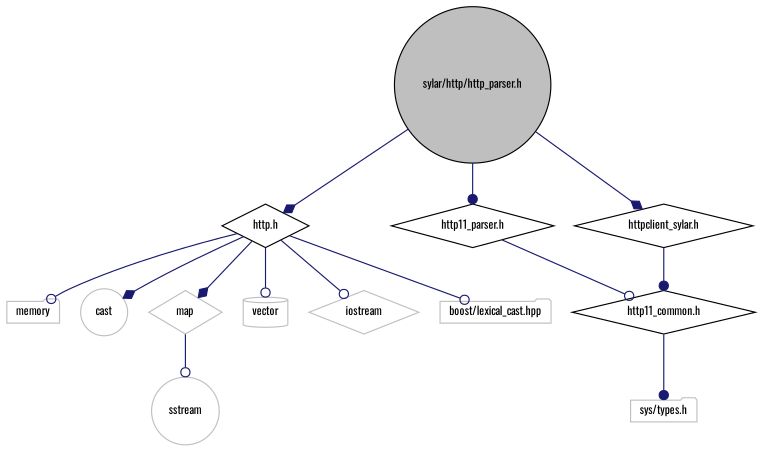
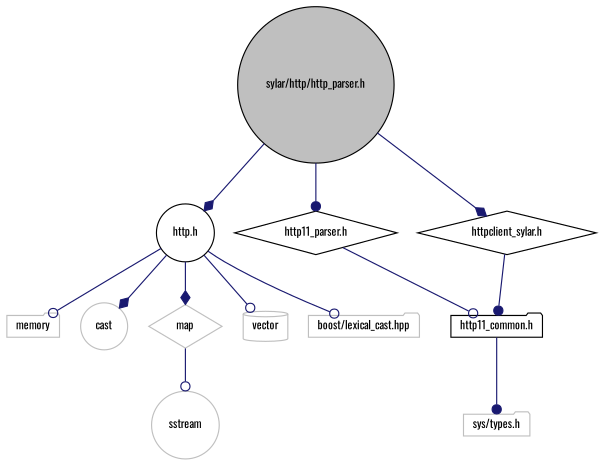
node "http.h": shape diamond -> circle
node "iostream": removed
node "http11_common.h": shape diamond -> folder
